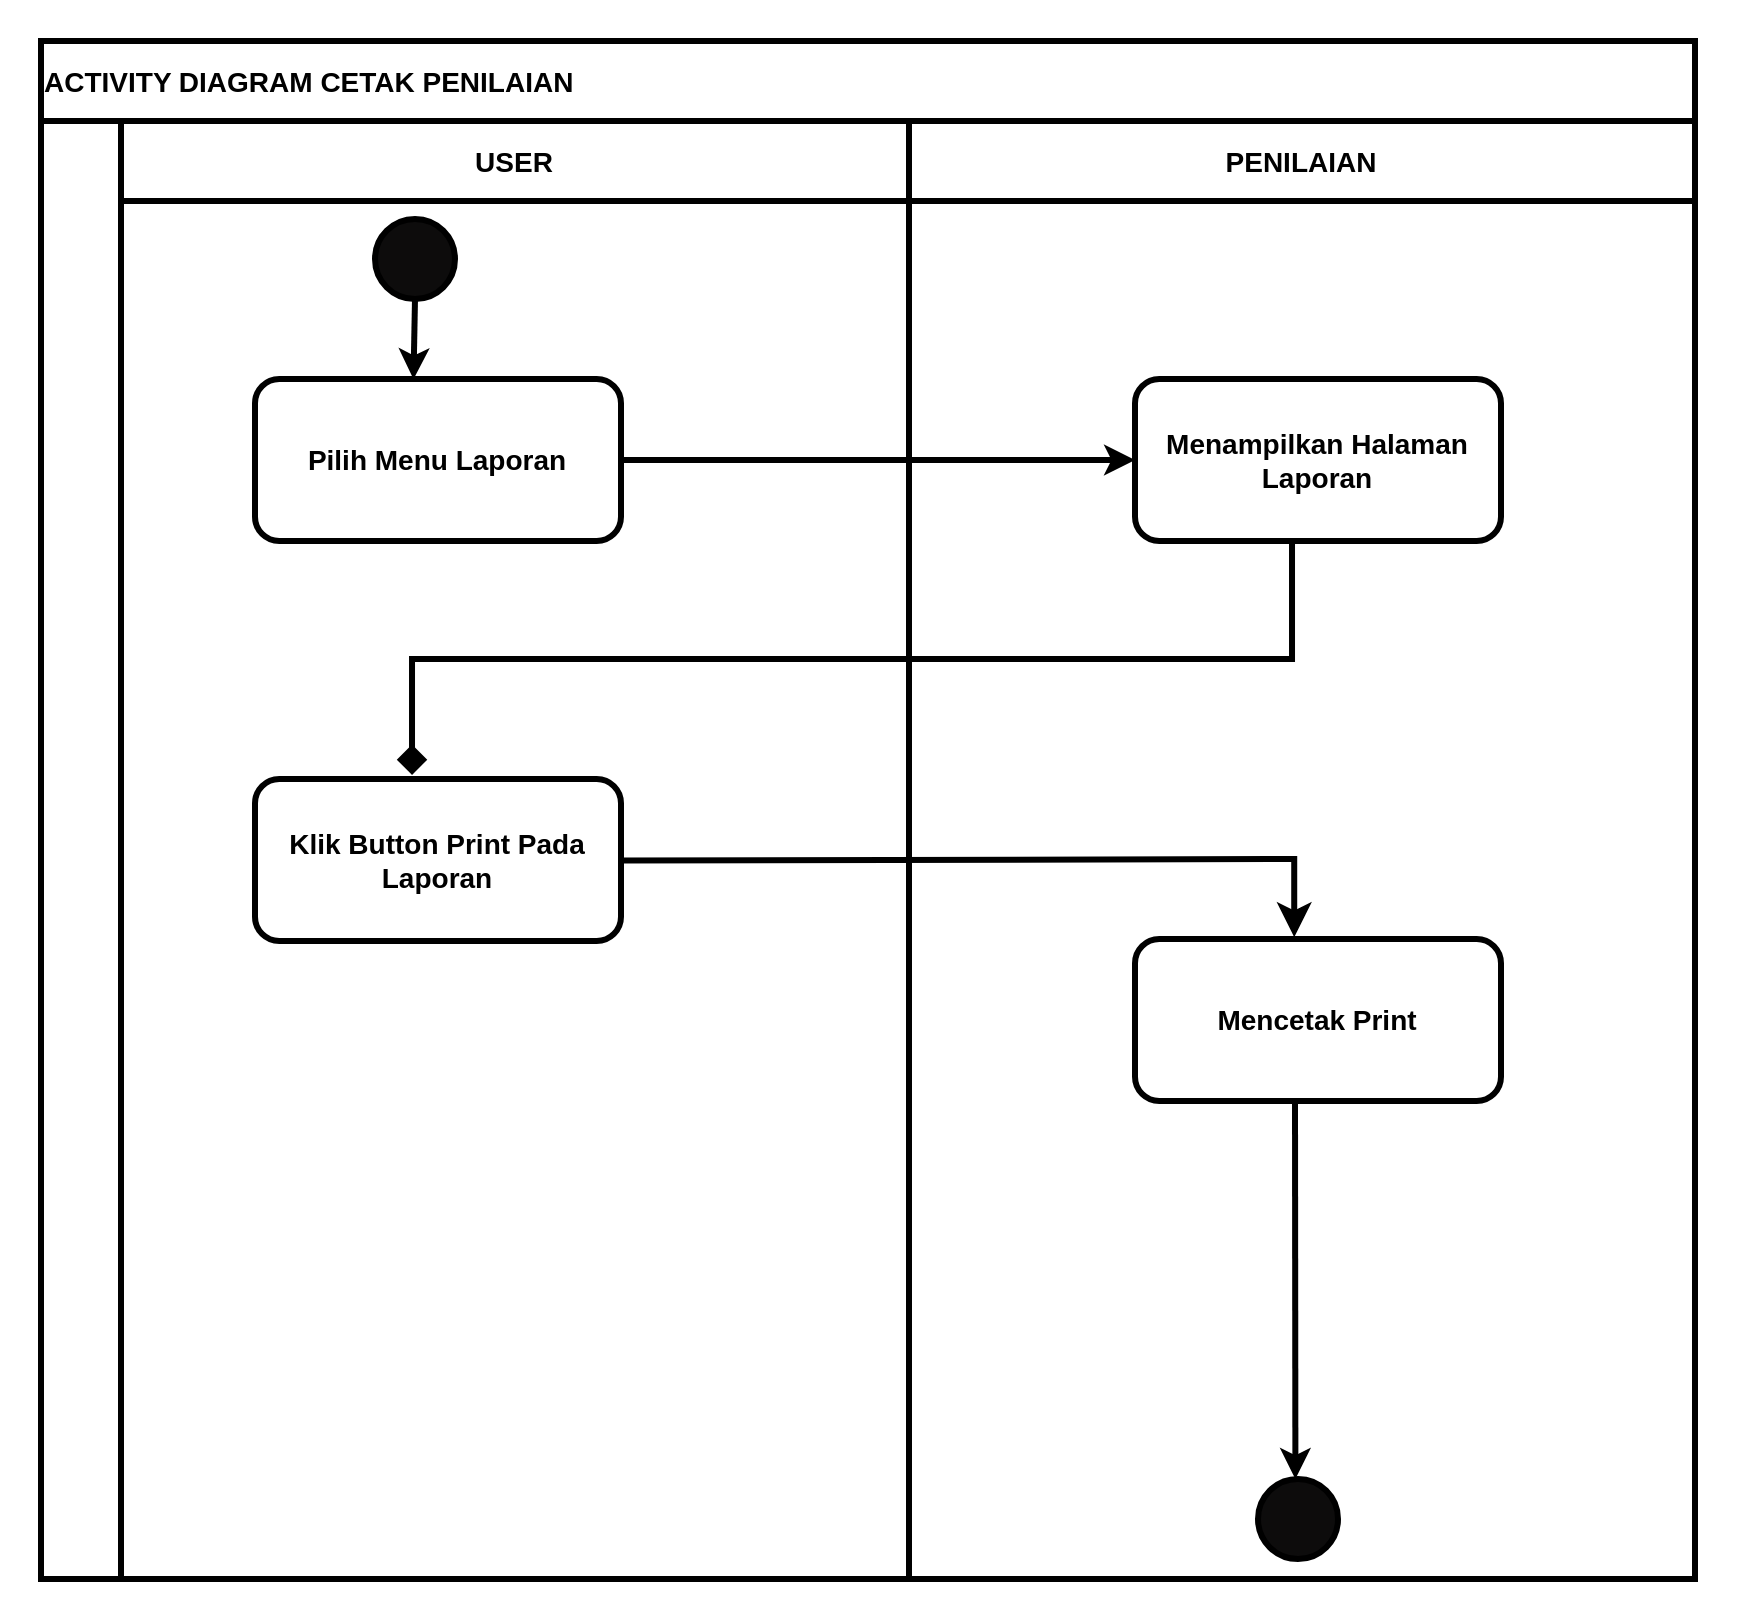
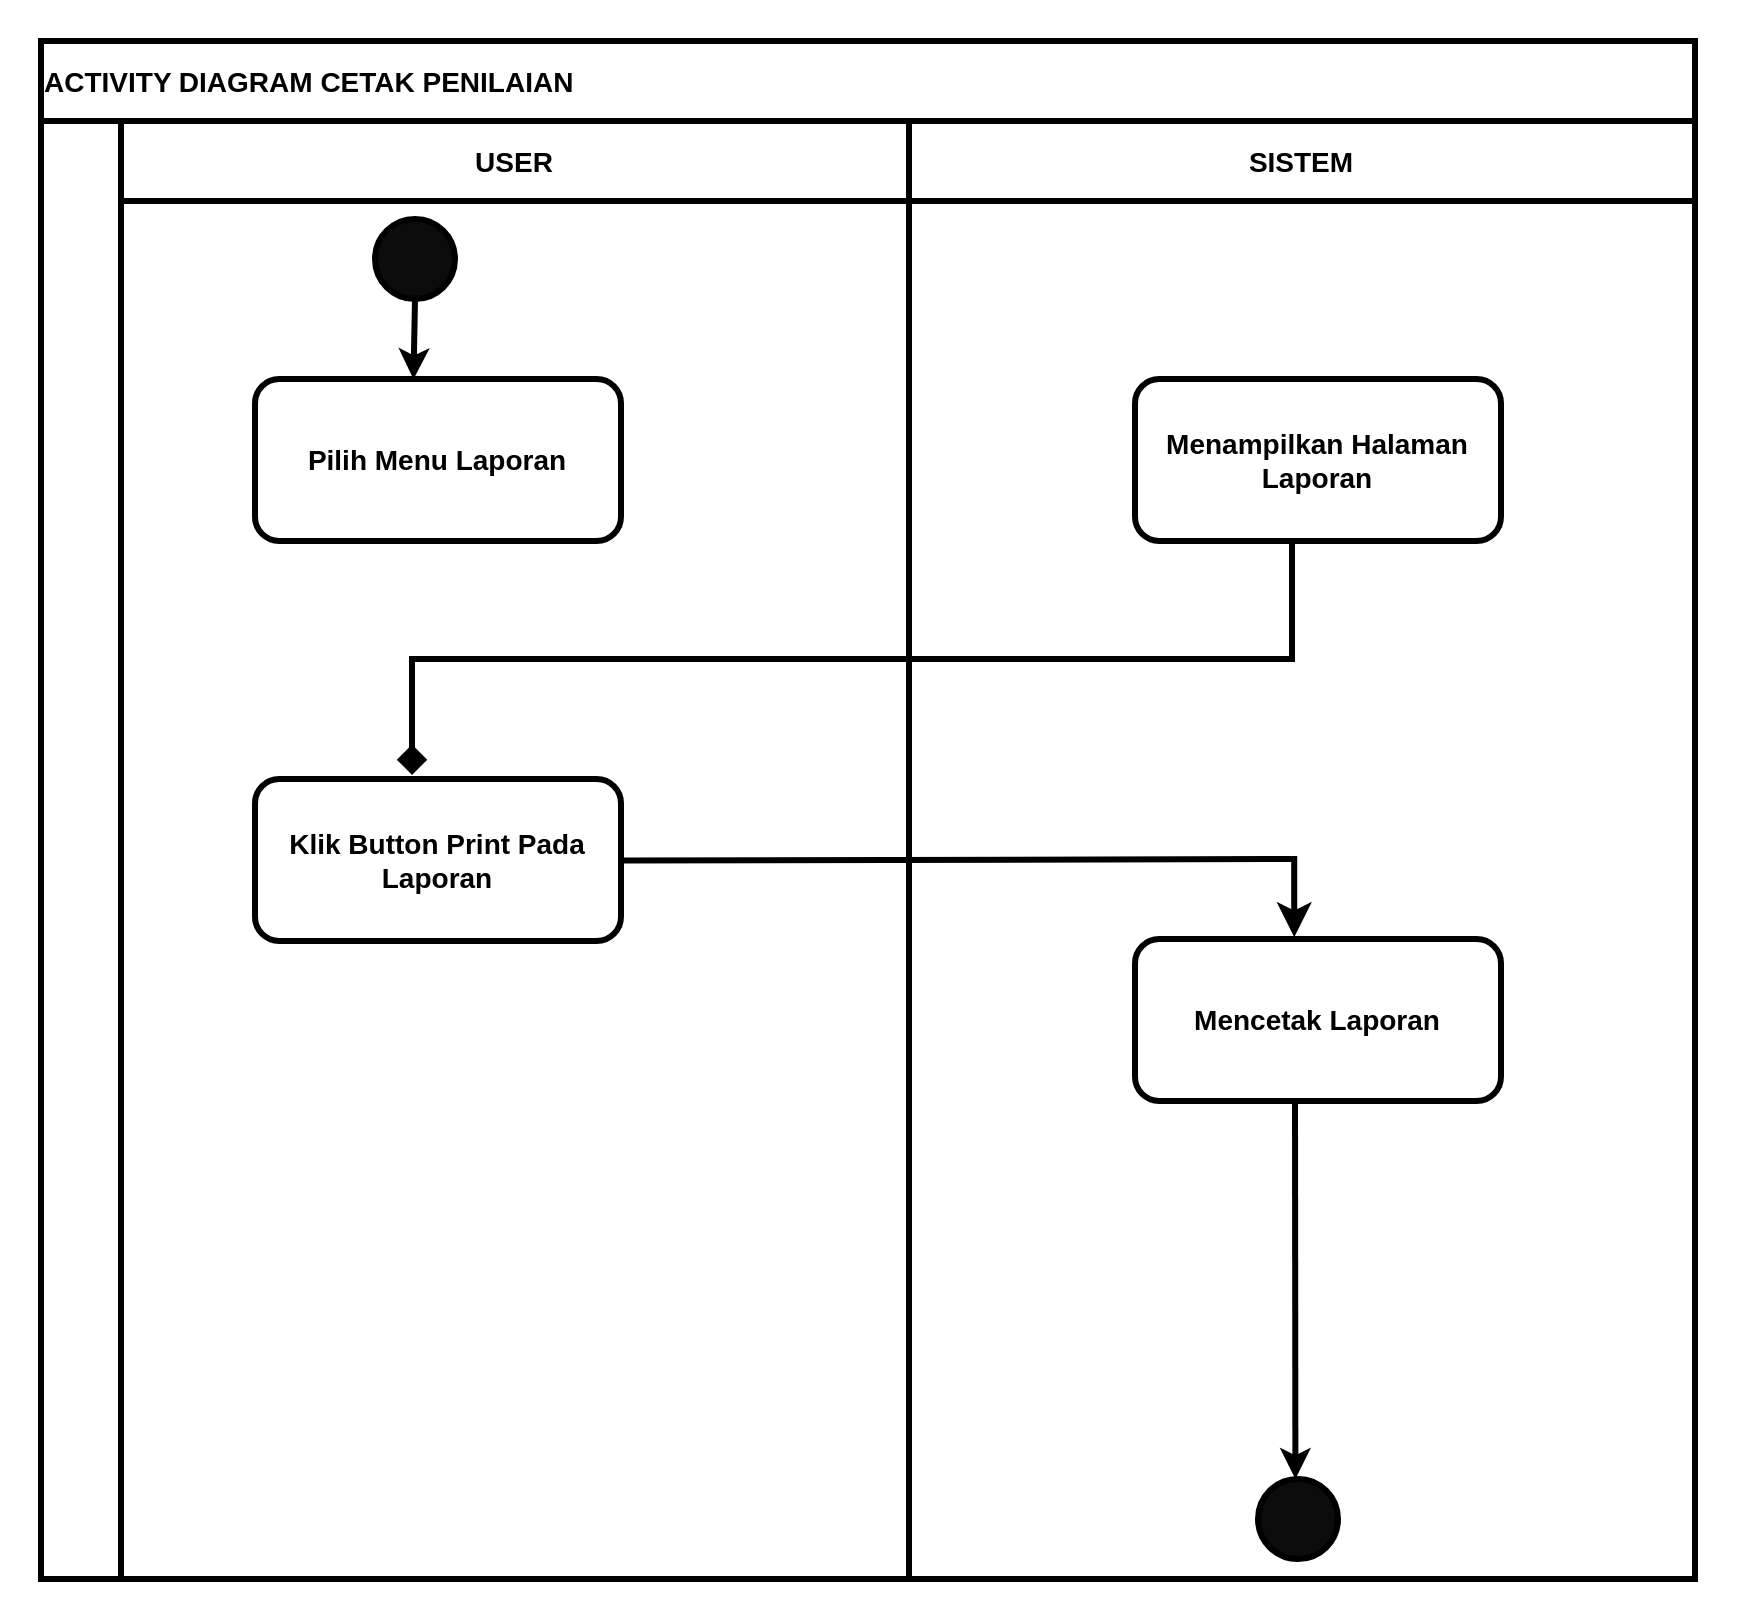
node "PENILAIAN": label "PENILAIAN" -> "SISTEM"
edge "Pilih Menu Laporan" -> "Menampilkan Halaman Laporan": removed
node "Mencetak Print": label "Mencetak Print" -> "Mencetak Laporan"
